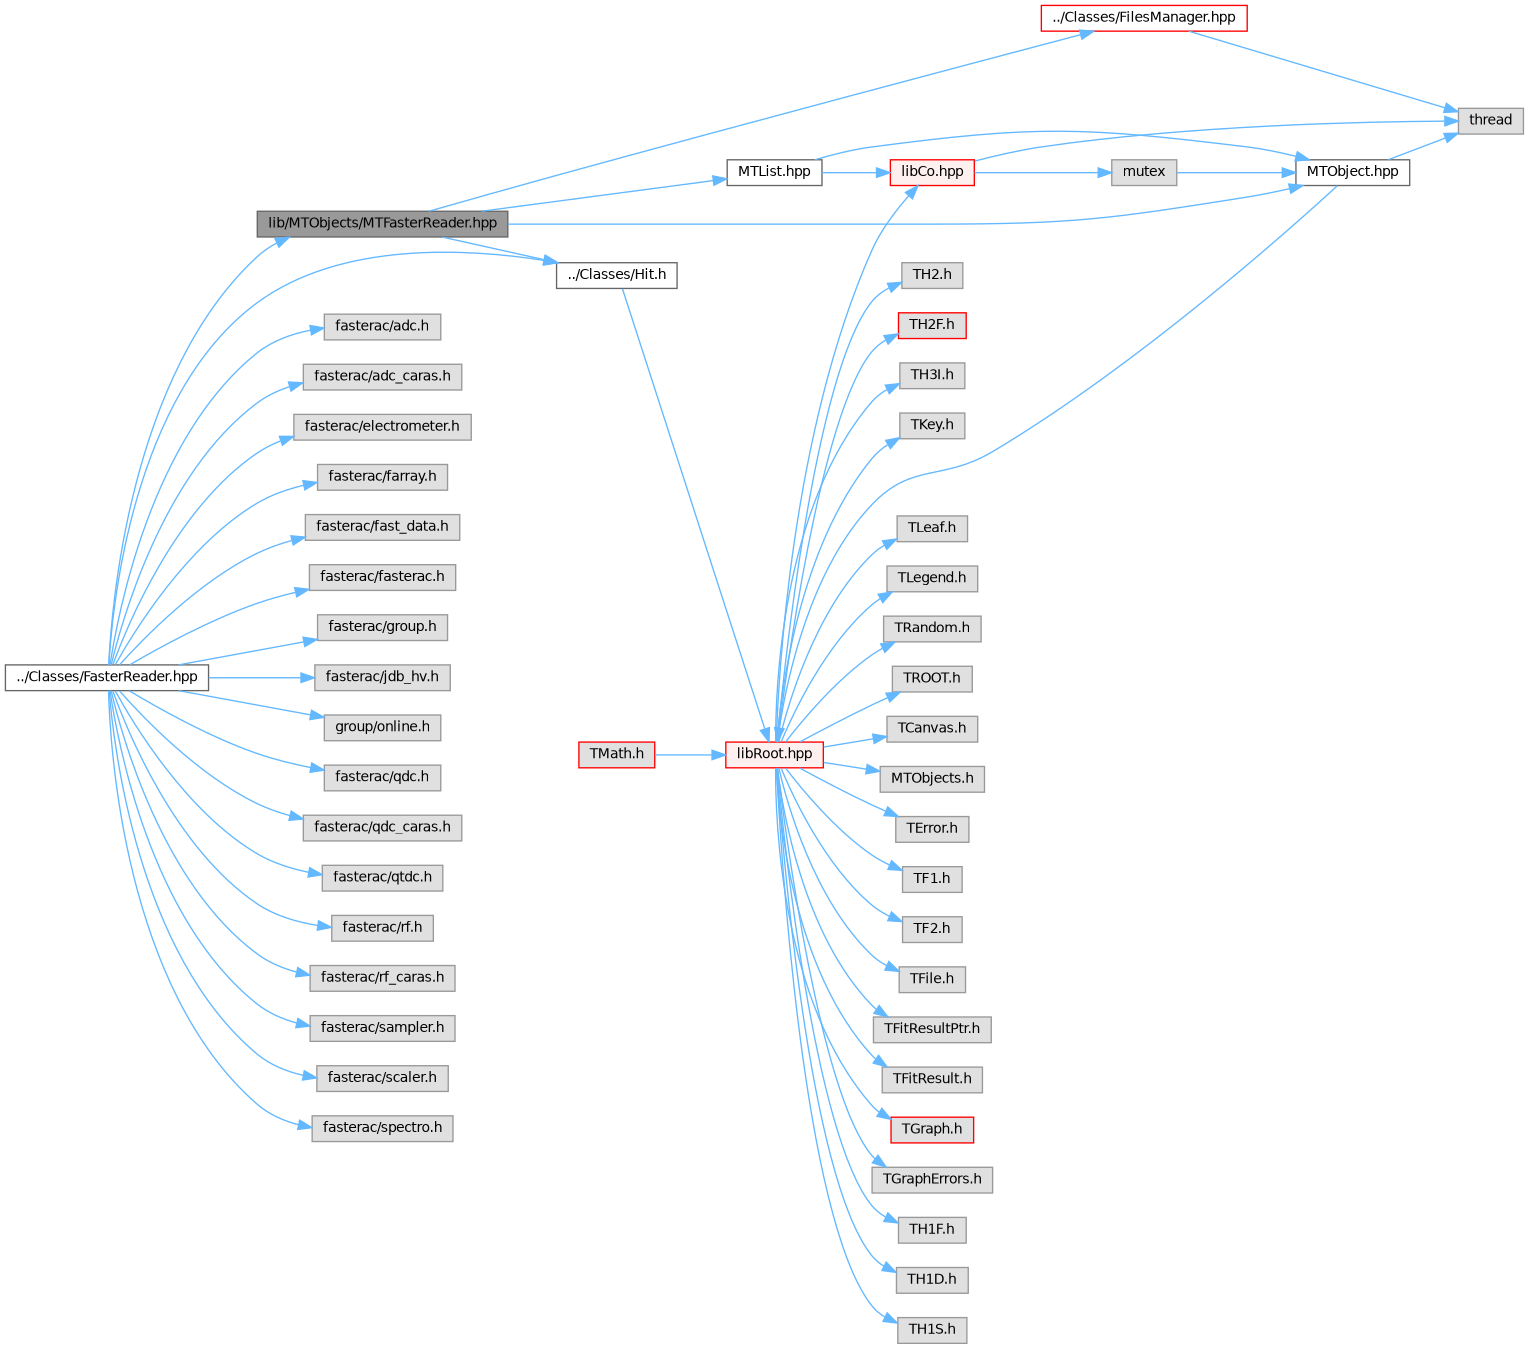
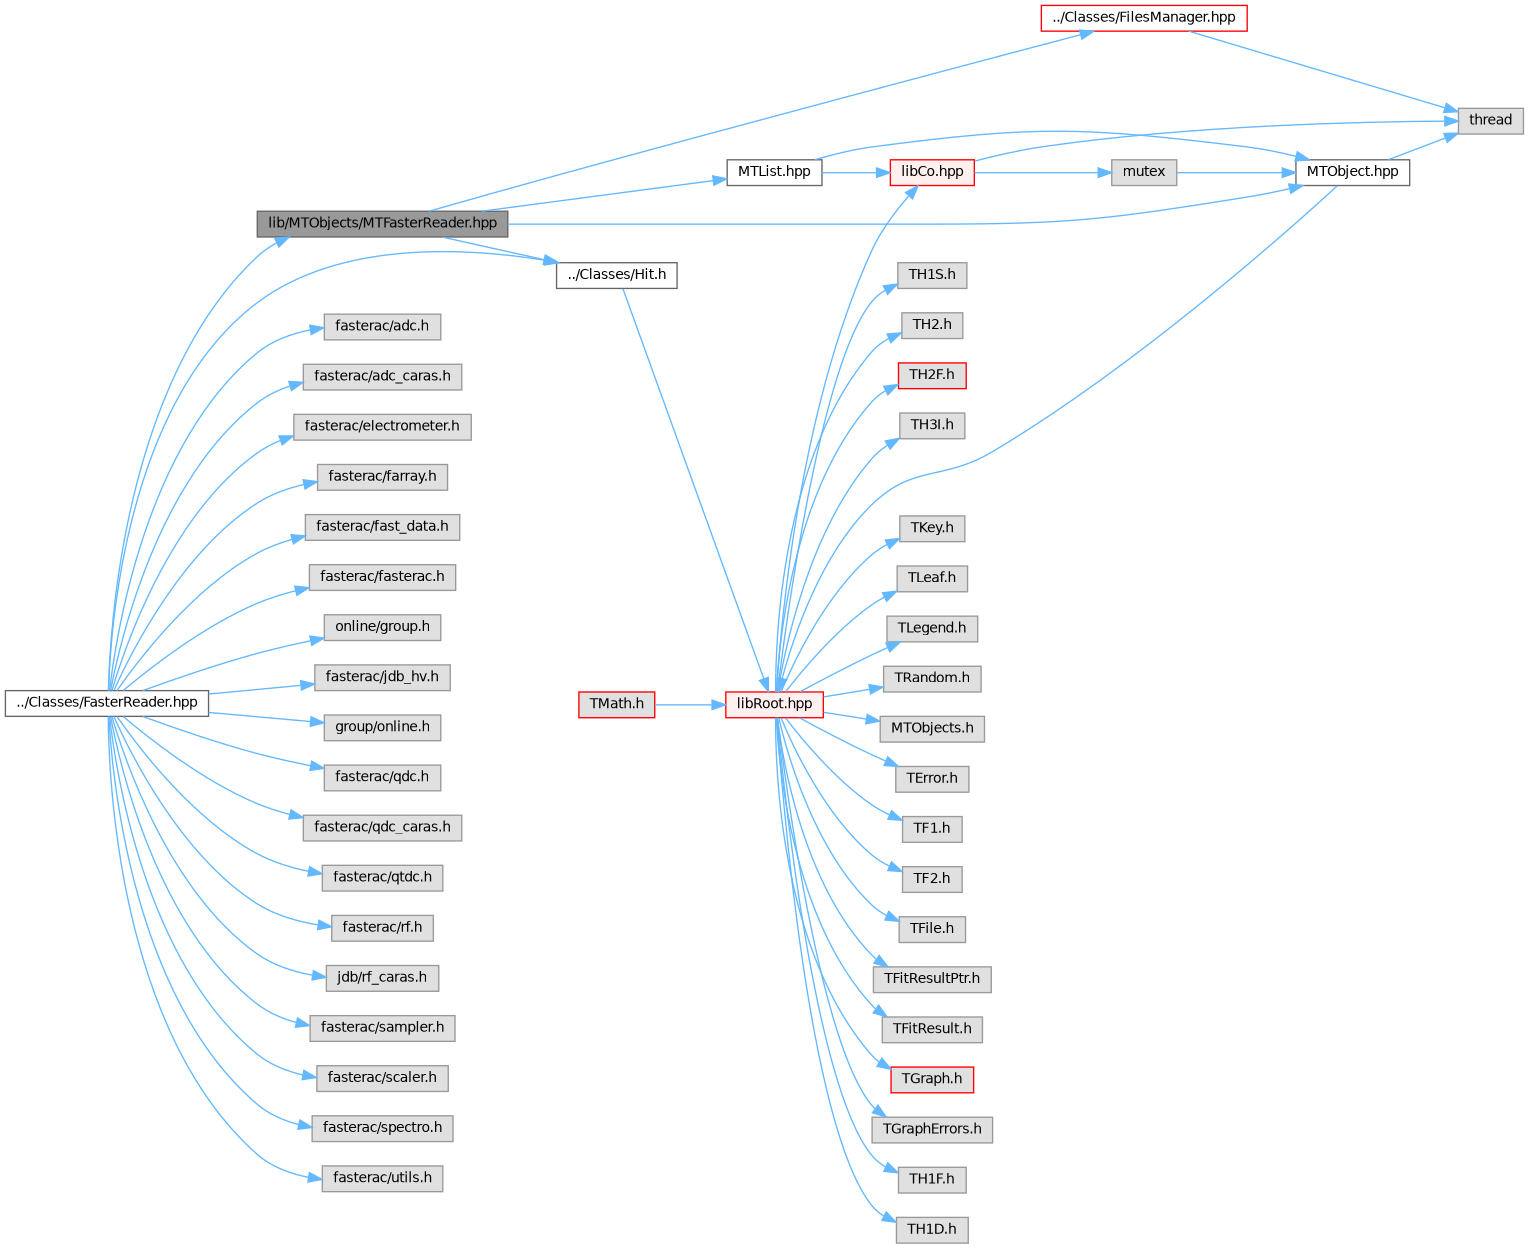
node "fasterac/group.h": label "fasterac/group.h" -> "online/group.h"
node "TROOT.h": removed
node "TCanvas.h": removed
node "fasterac/rf_caras.h": label "fasterac/rf_caras.h" -> "jdb/rf_caras.h"
node "fasterac/utils.h": added
